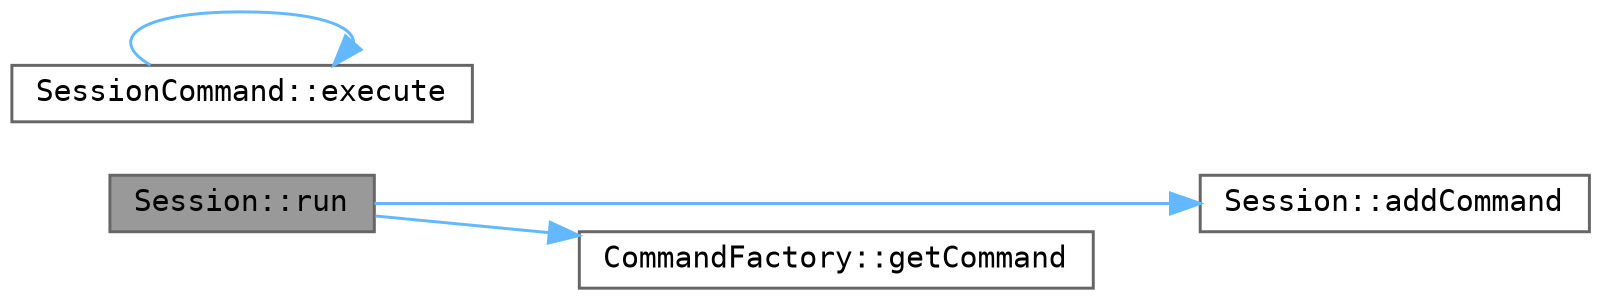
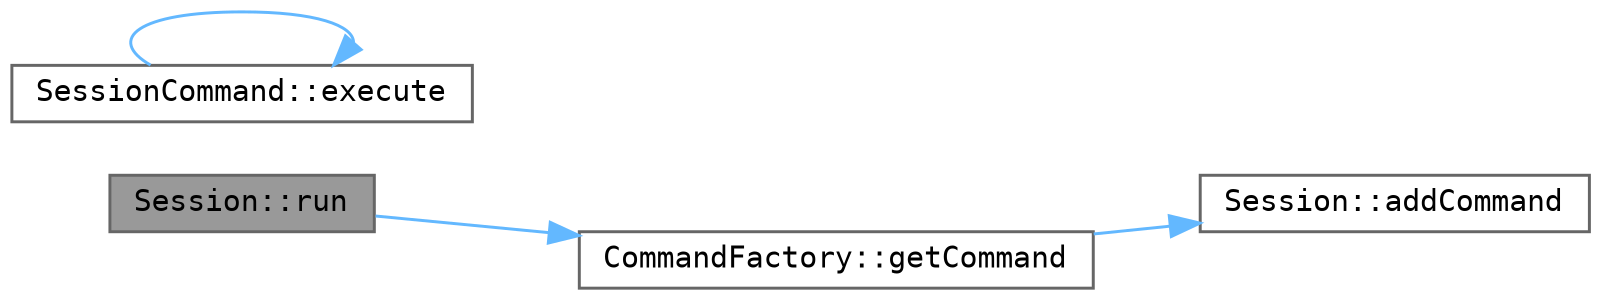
edge "Session::run" -> "Session::addCommand": now "CommandFactory::getCommand" -> "Session::addCommand"
